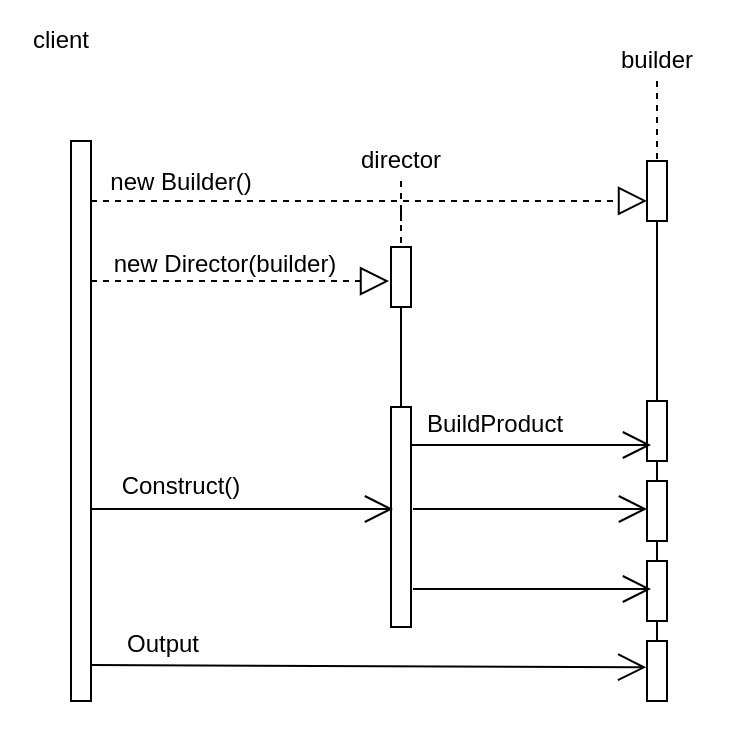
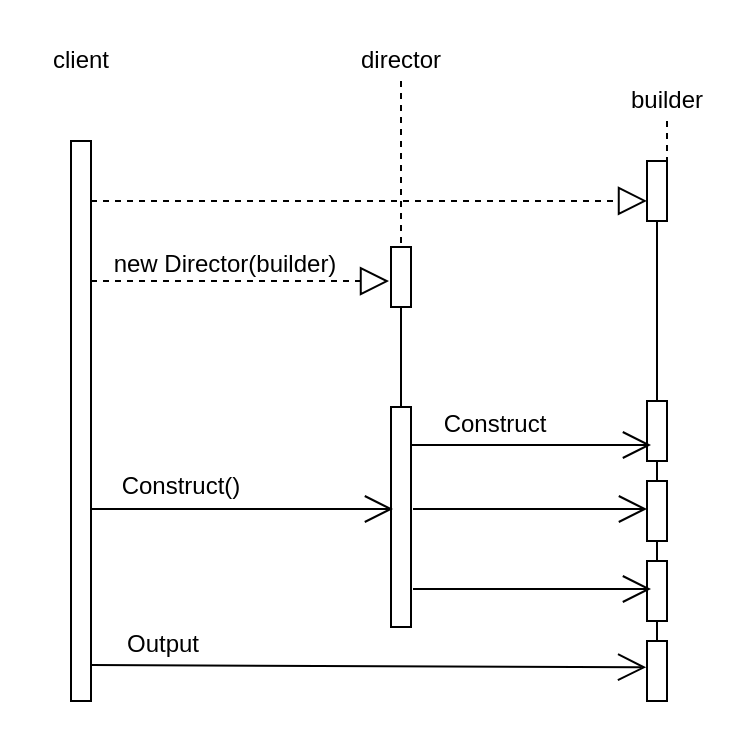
node "client": moved (61, 41) -> (81, 61)
node "builder": moved (657, 61) -> (667, 101)
node "director": moved (401, 161) -> (401, 61)
node "new Builder()": removed
node "BuildProduct": label "BuildProduct" -> "Construct"
